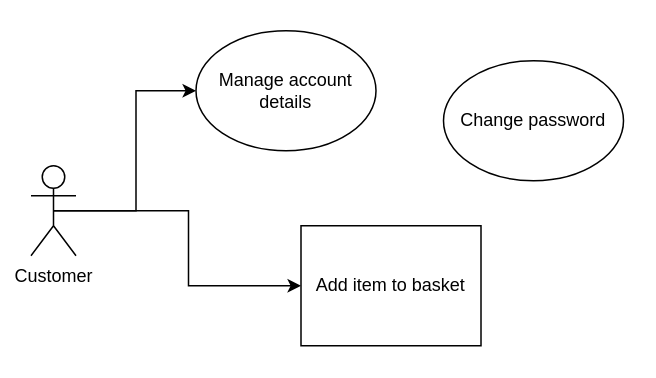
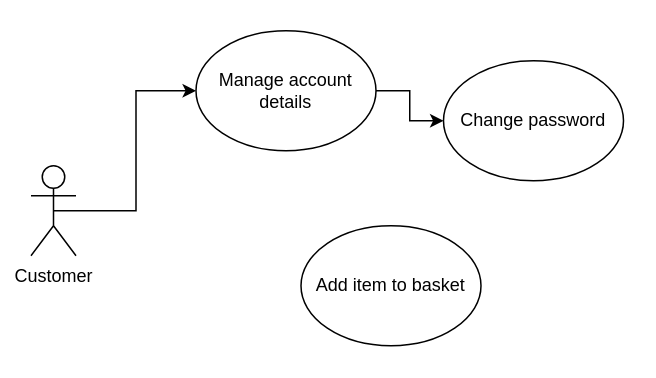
edge "Manage account details" -> "Change password": added
edge "Customer" -> "Add item to basket": removed
node "Add item to basket": shape rectangle -> ellipse
